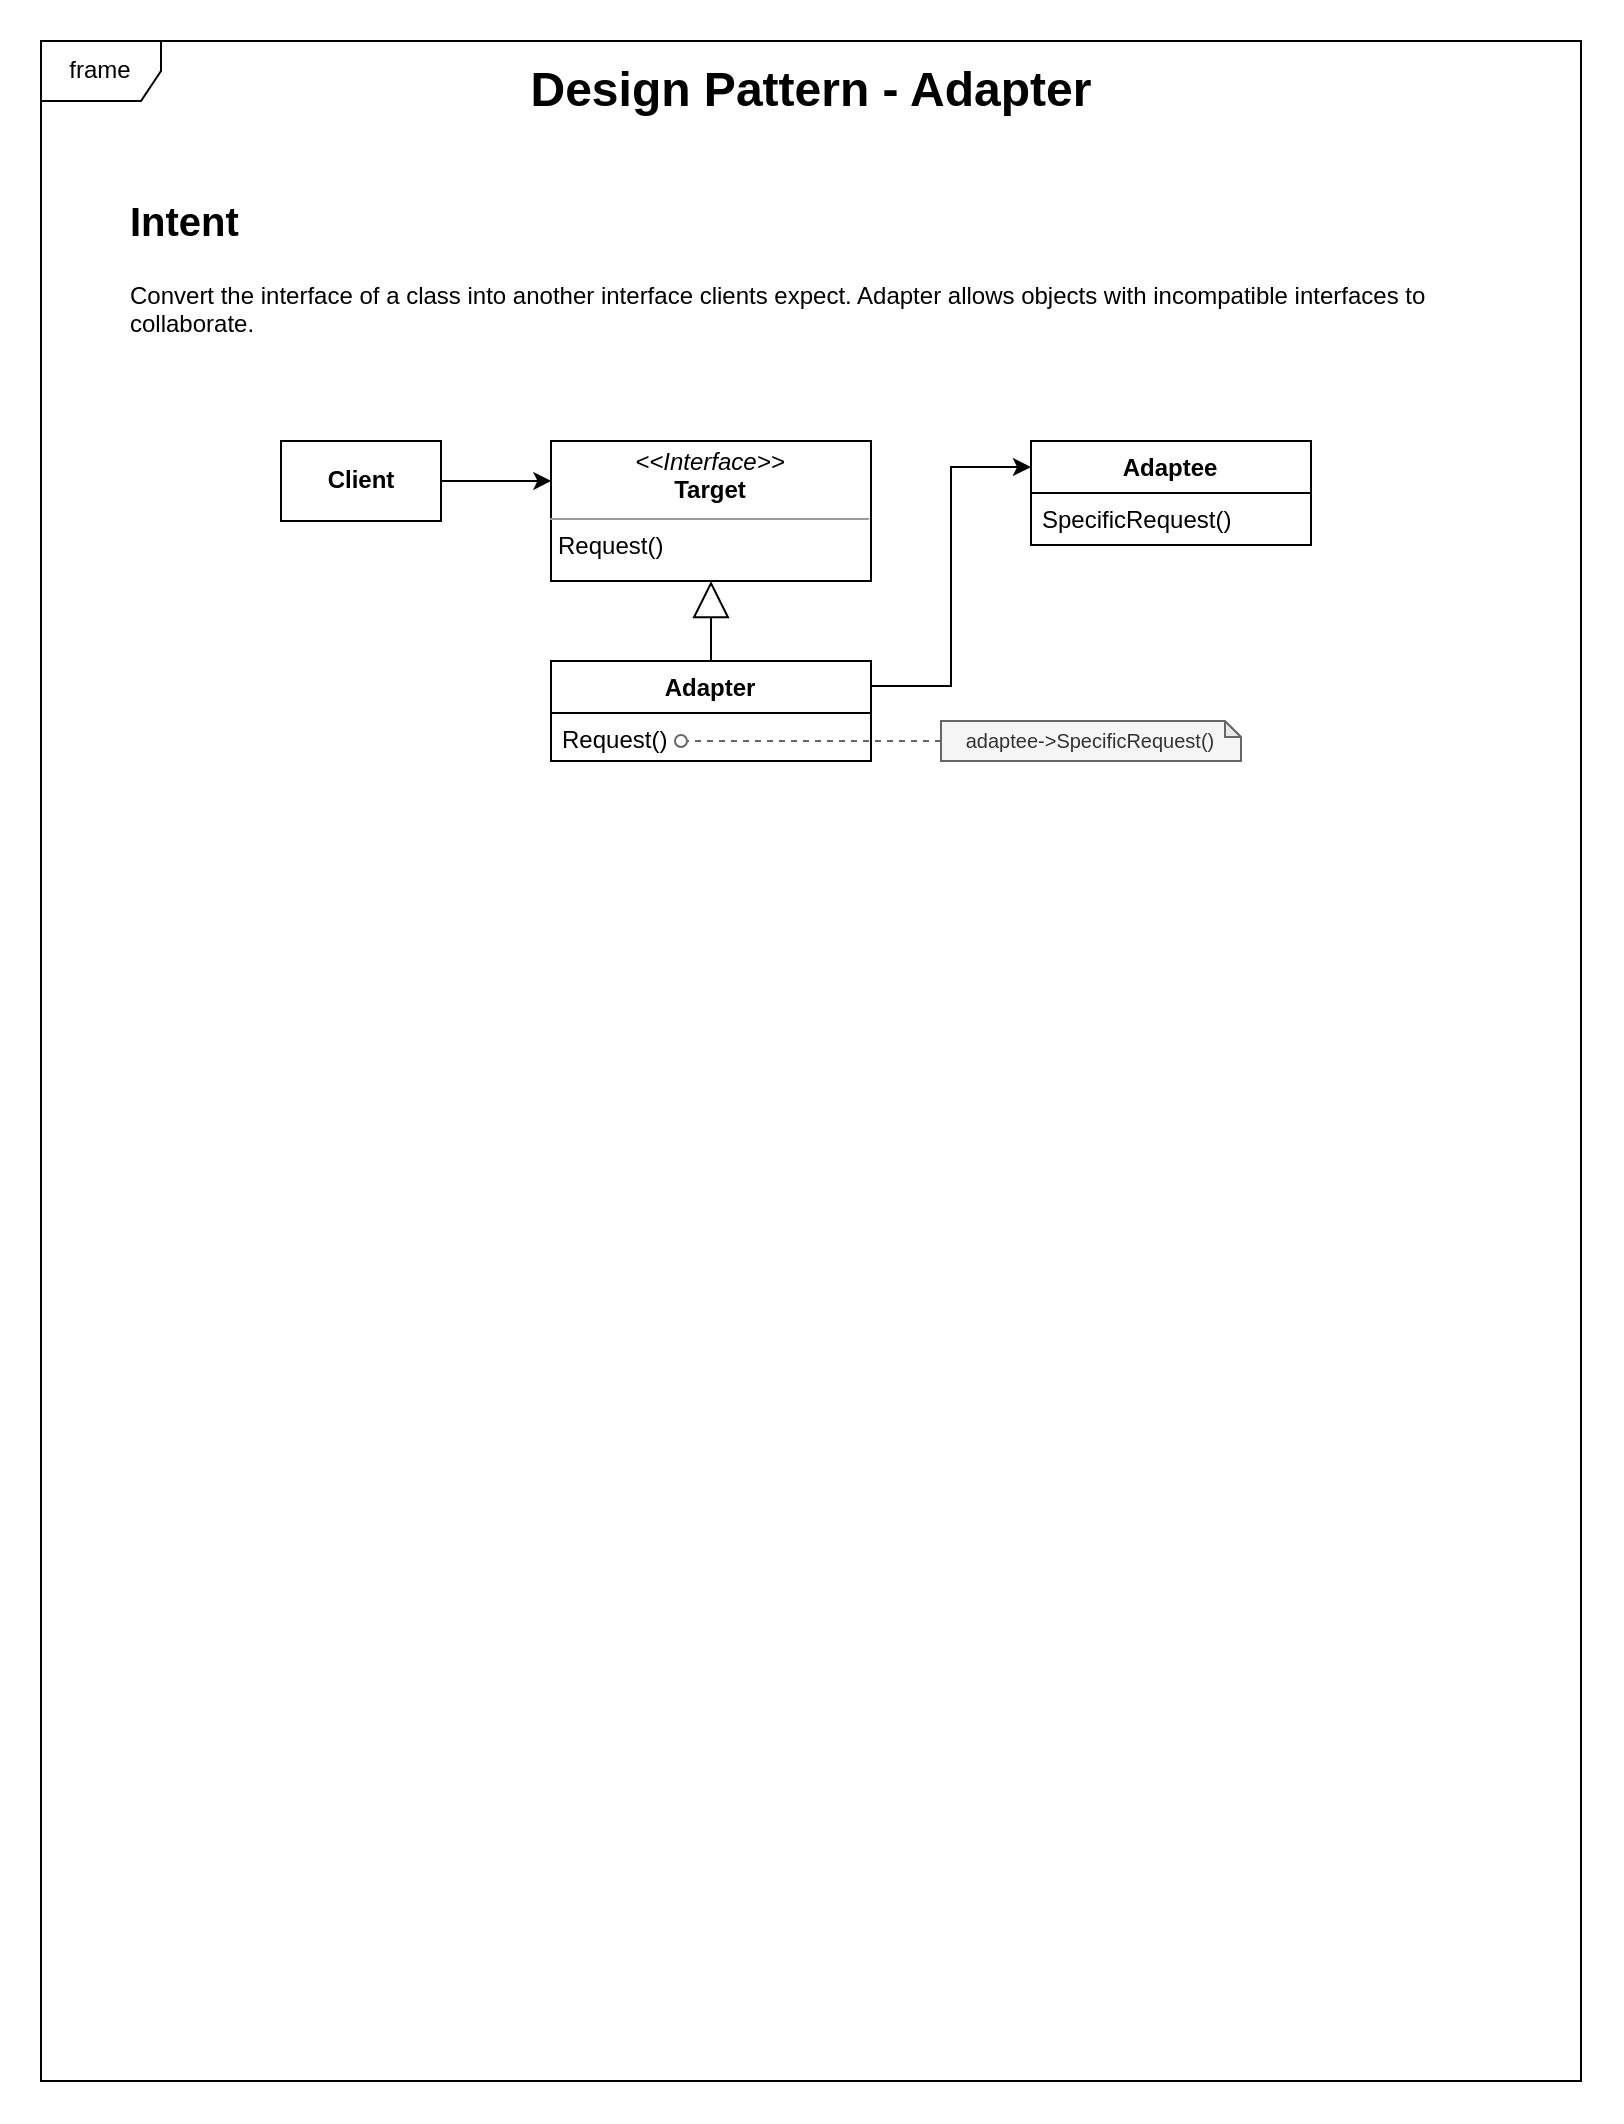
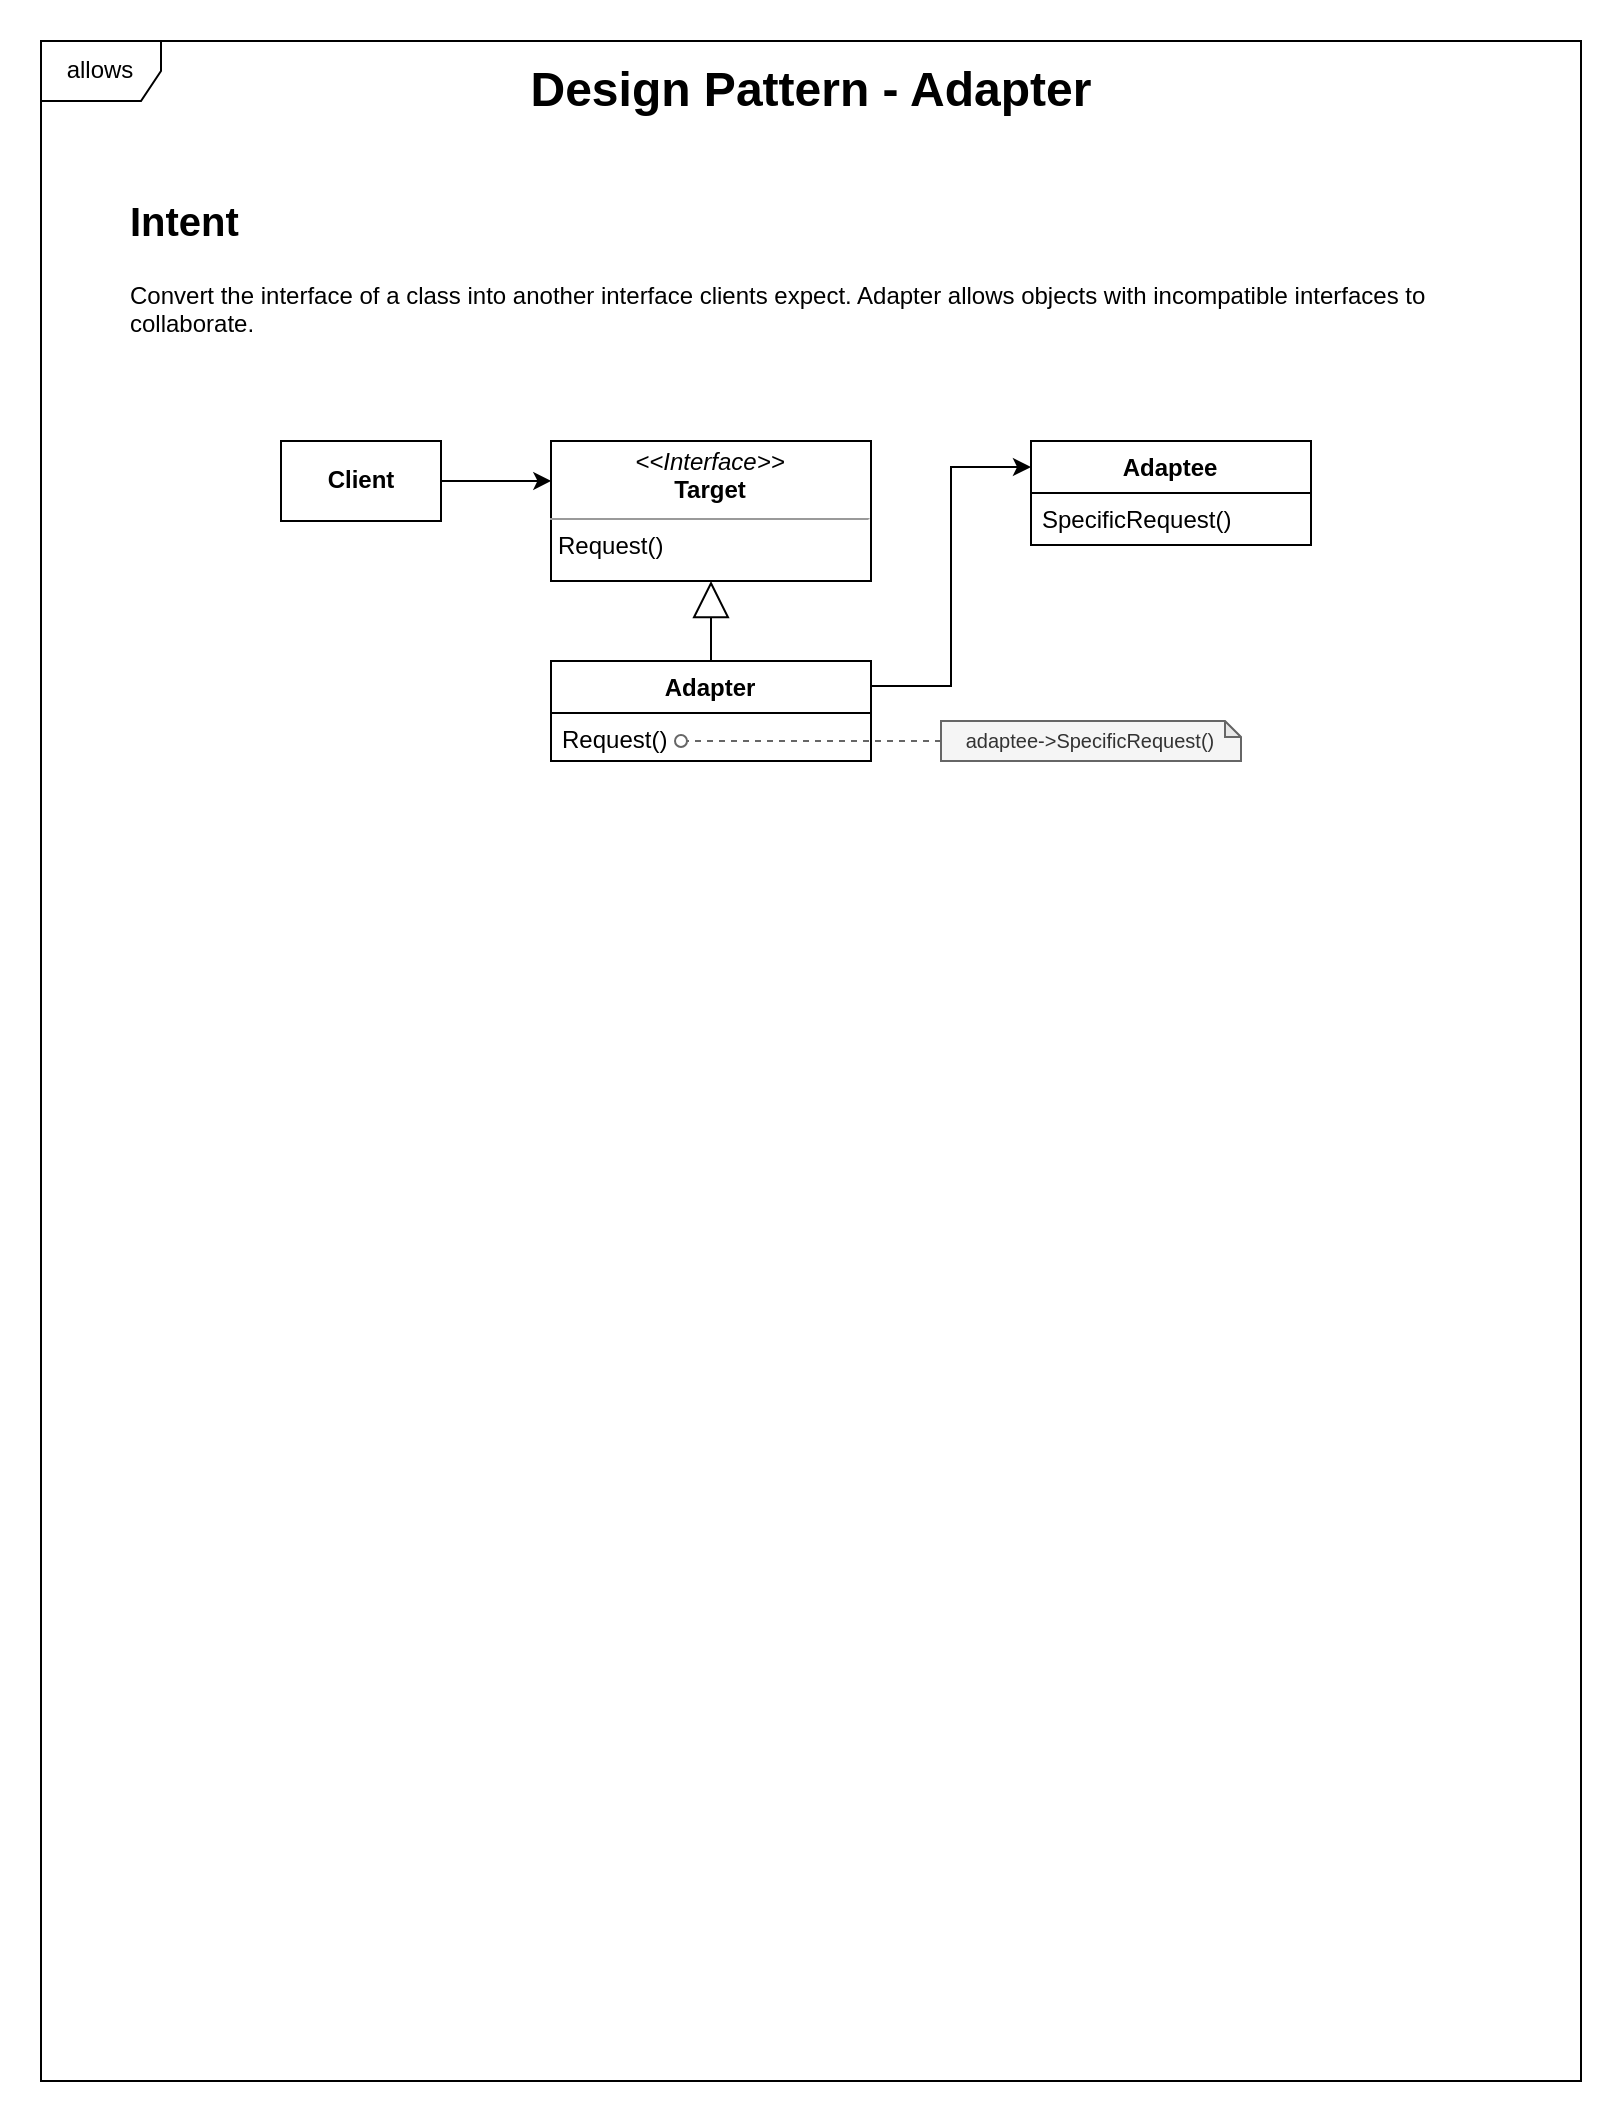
node "frame": label "frame" -> "allows"
